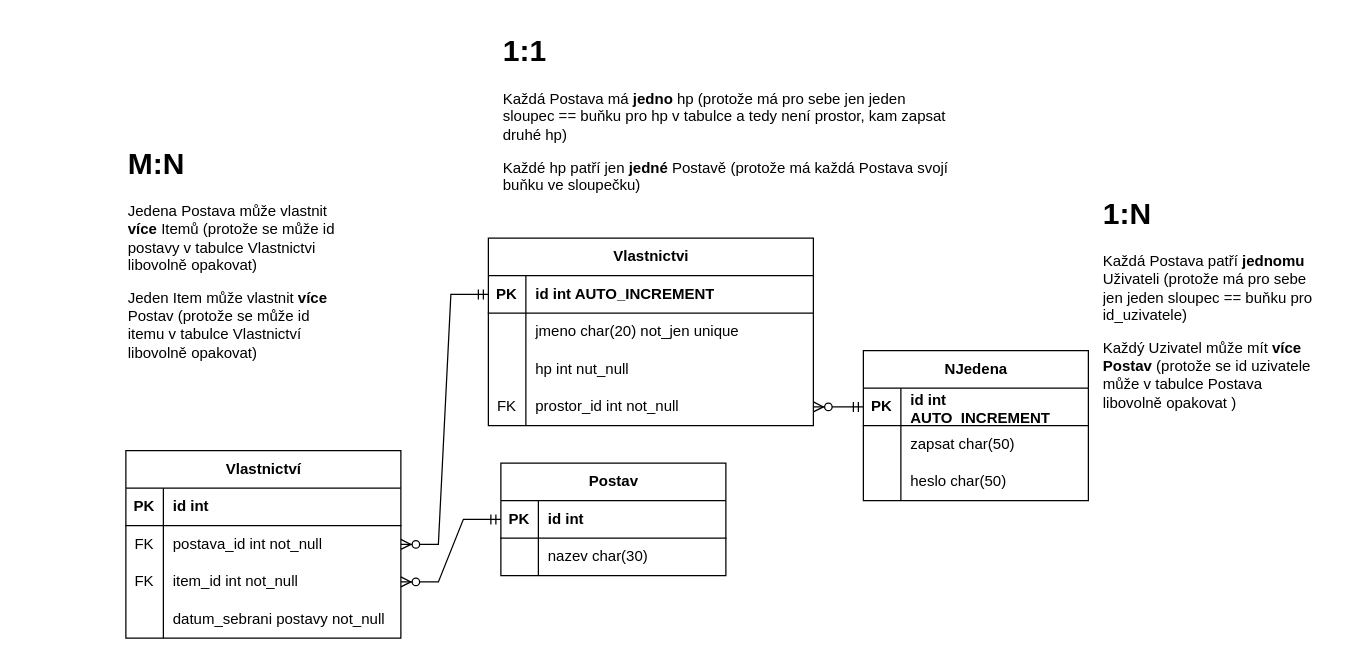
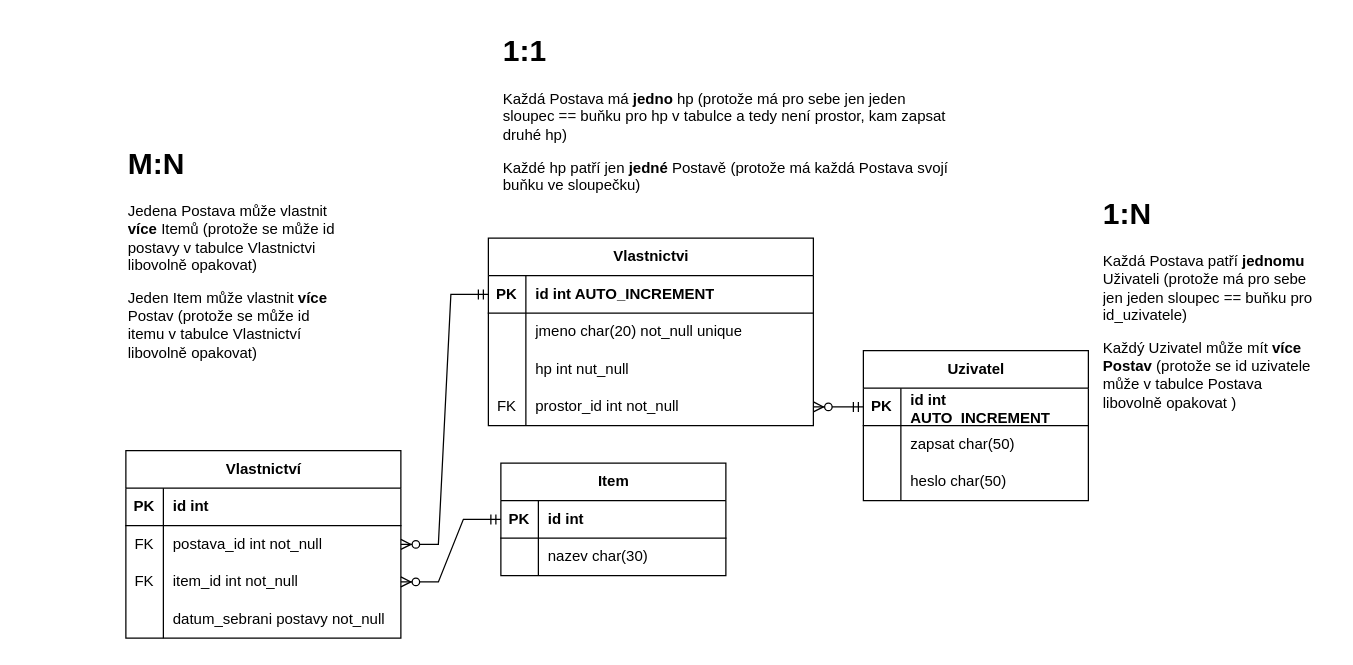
node "jmeno char(20) not_jen unique": label "jmeno char(20) not_jen unique" -> "jmeno char(20) not_null unique"
node "NJedena": label "NJedena" -> "Uzivatel"
node "Postav": label "Postav" -> "Item"
